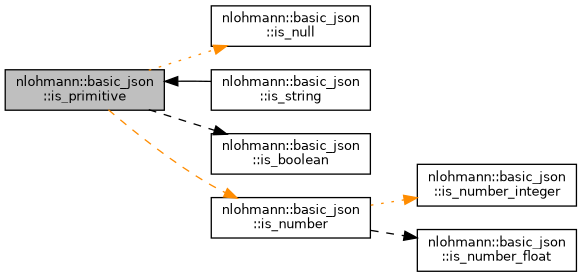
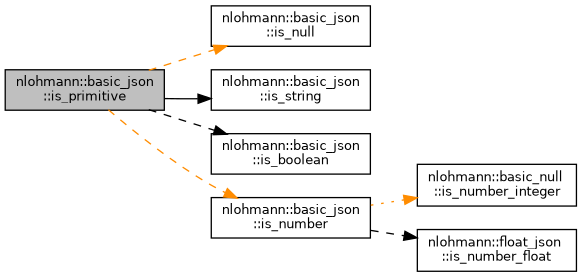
edge "nlohmann::basic_json ::is_primitive" -> "nlohmann::basic_json ::is_null": style dotted -> dashed
edge "nlohmann::basic_json ::is_string" -> "nlohmann::basic_json ::is_primitive": reversed
node "nlohmann::basic_json ::is_number_integer": label "nlohmann::basic_json ::is_number_integer" -> "nlohmann::basic_null ::is_number_integer"
node "nlohmann::basic_json ::is_number_float": label "nlohmann::basic_json ::is_number_float" -> "nlohmann::float_json ::is_number_float"
